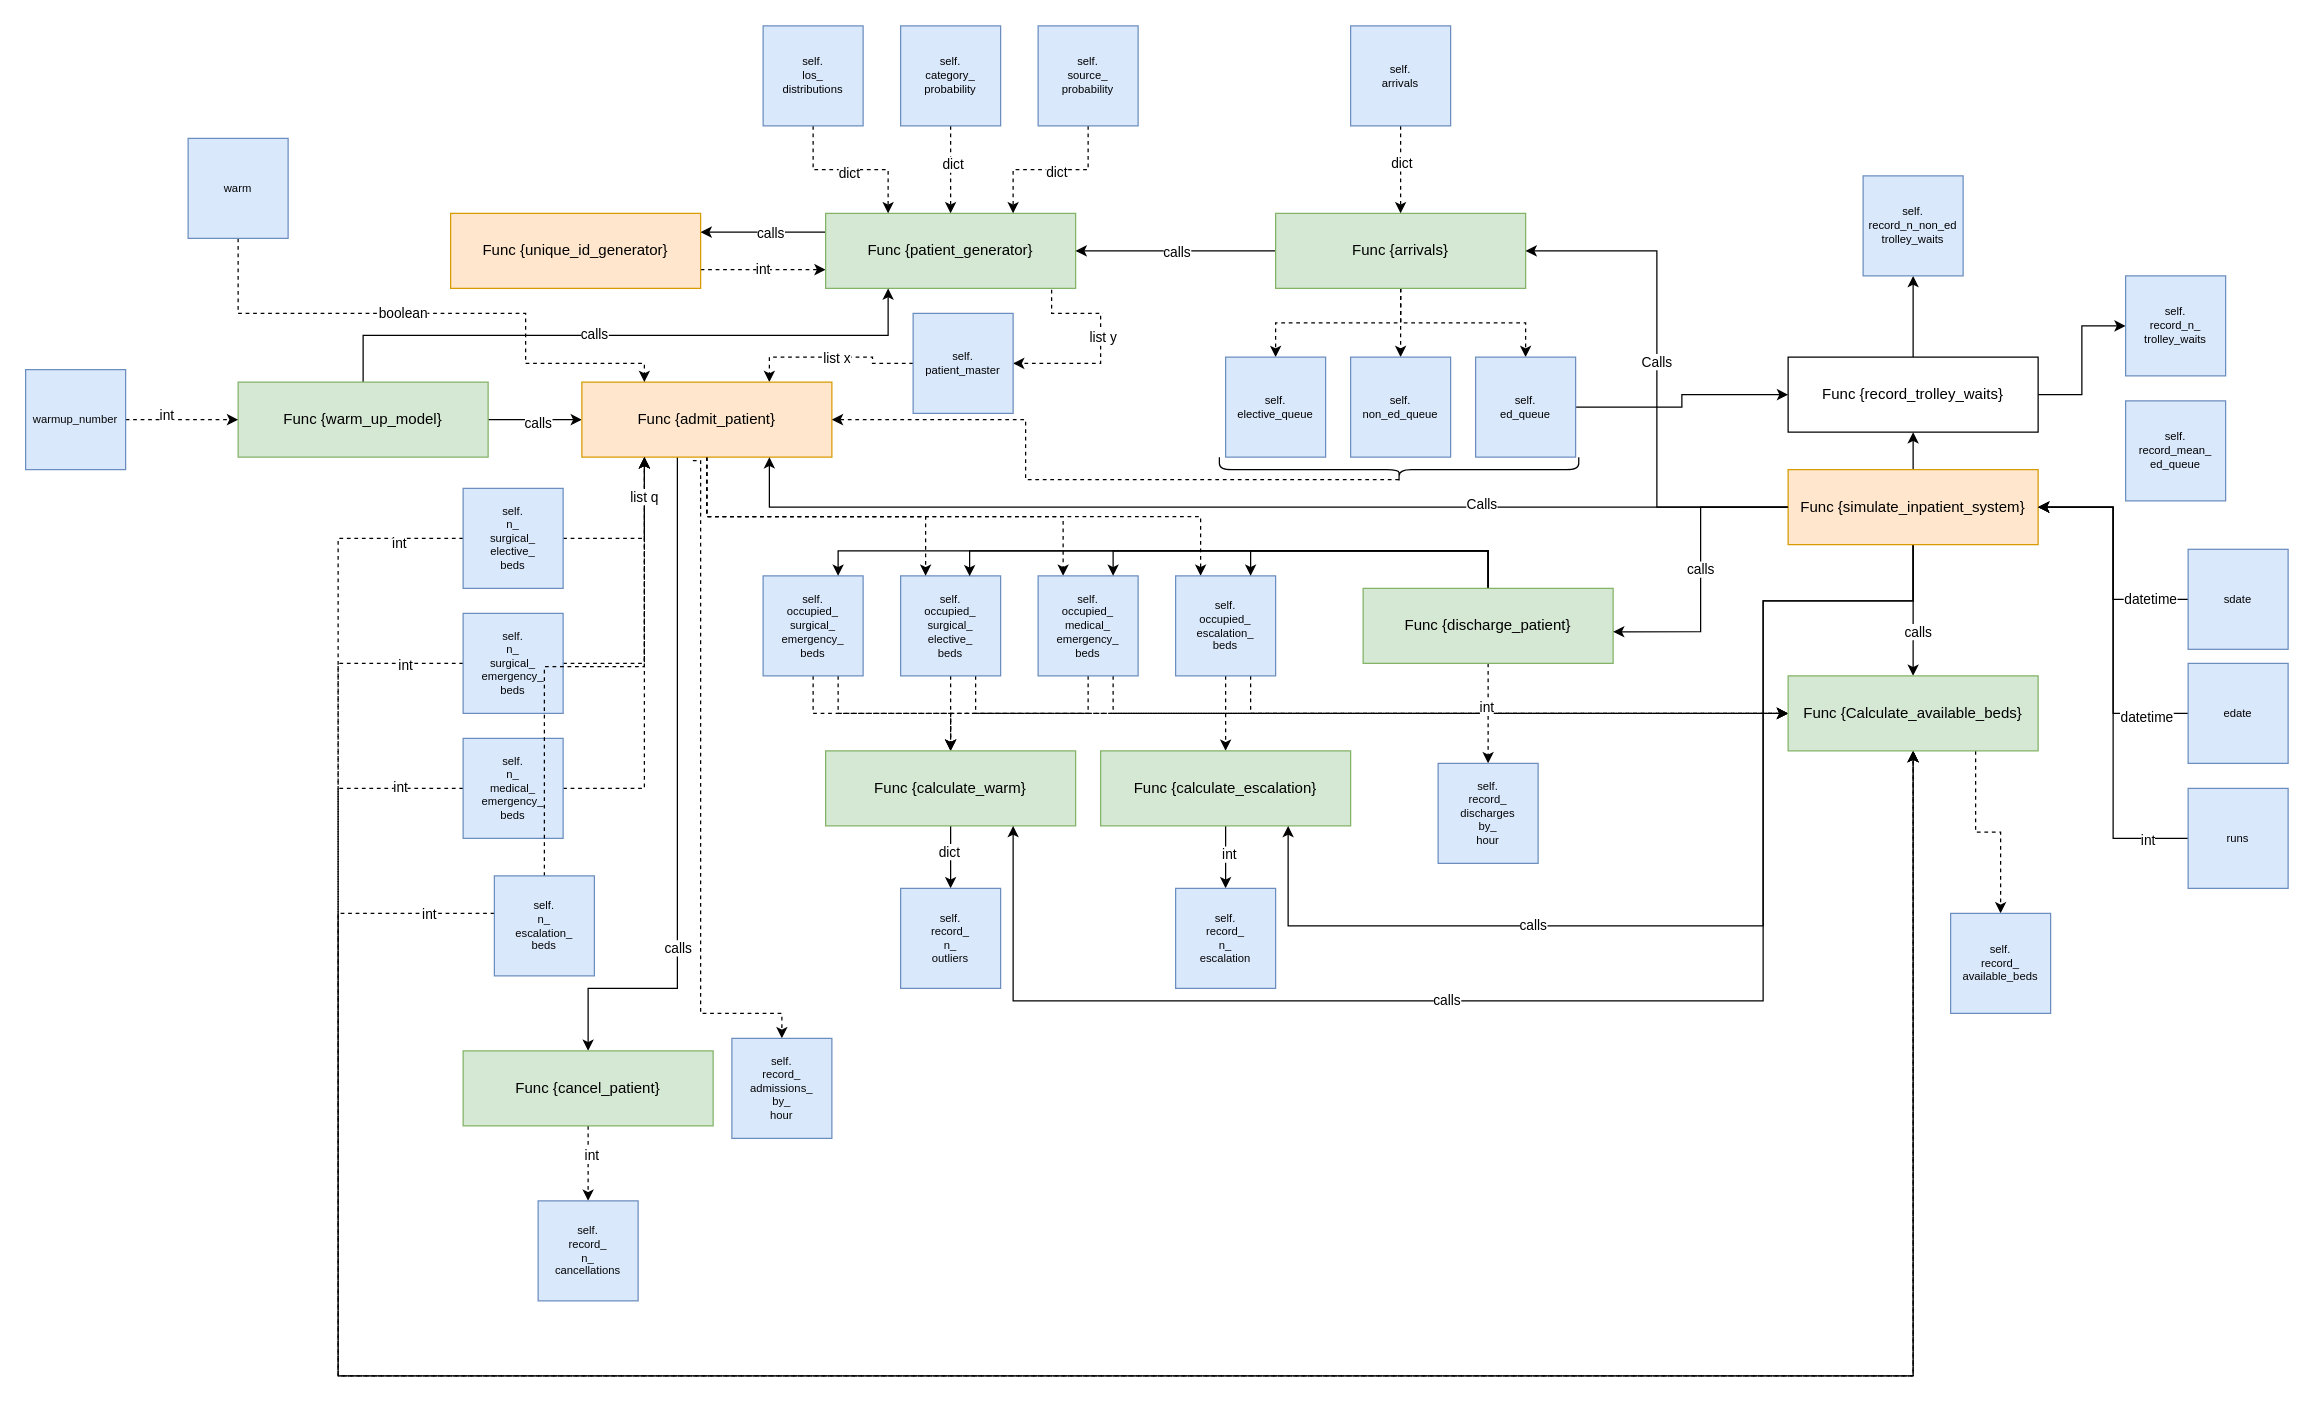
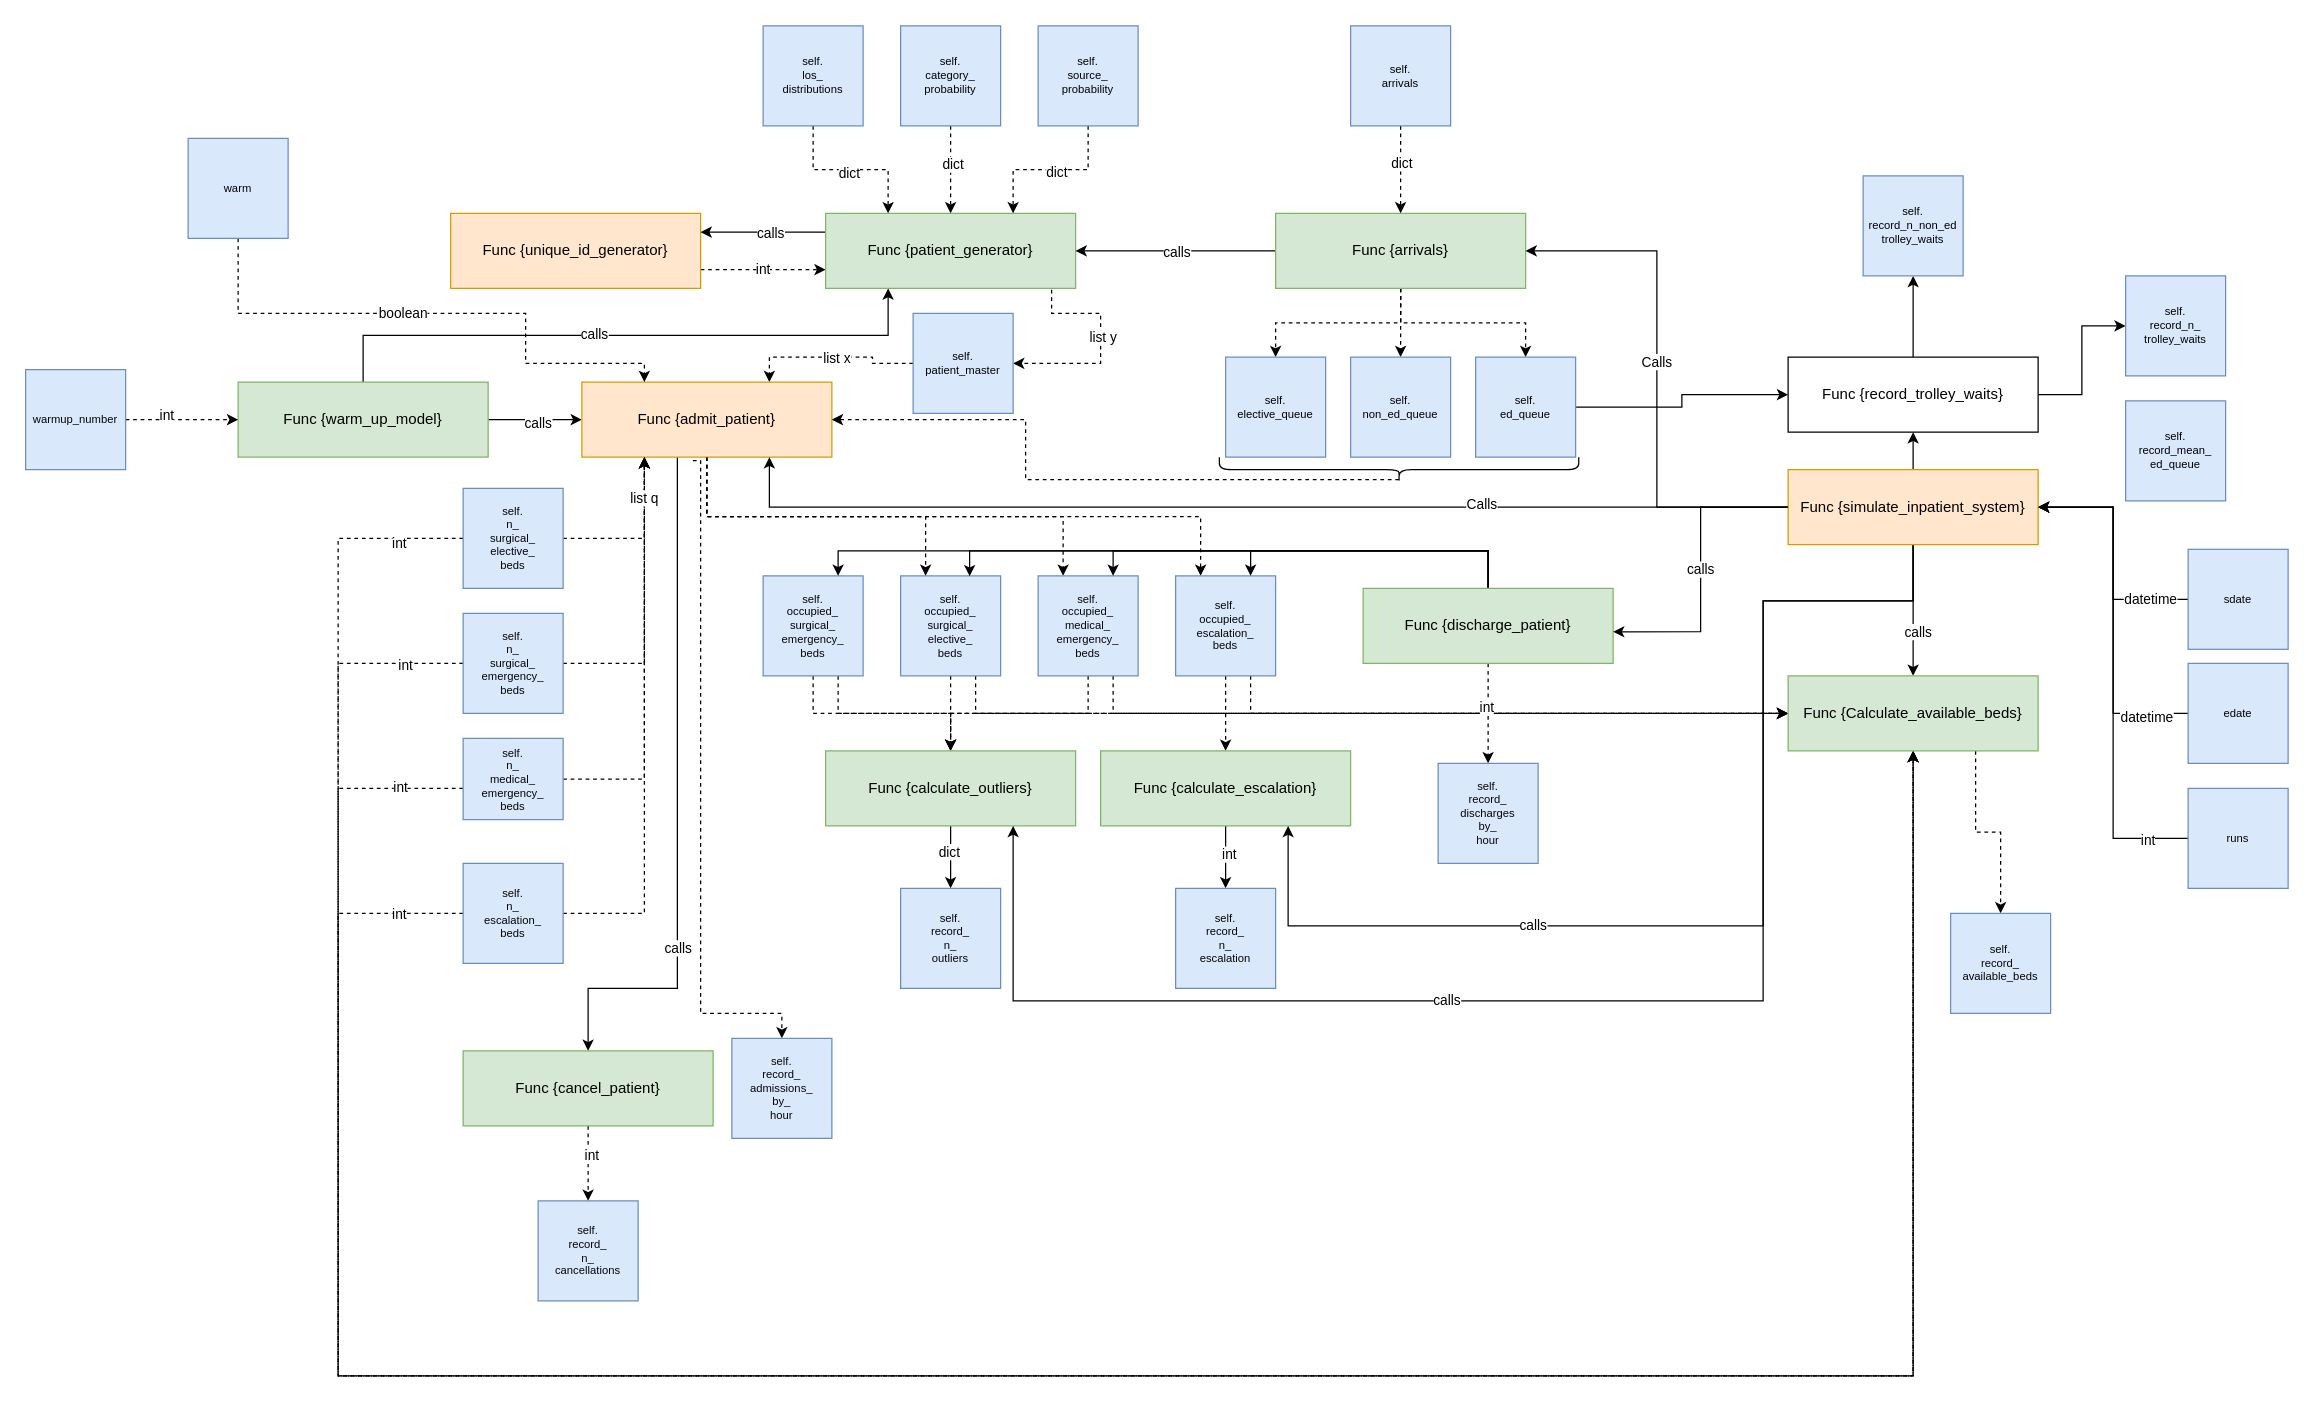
node "self. n_ medical_ emergency_ beds": size 100x100 -> 100x81
node "Func {calculate_warm}": label "Func {calculate_warm}" -> "Func {calculate_outliers}"
node "self. n_ escalation_ beds": moved (544, 926) -> (513, 913)
